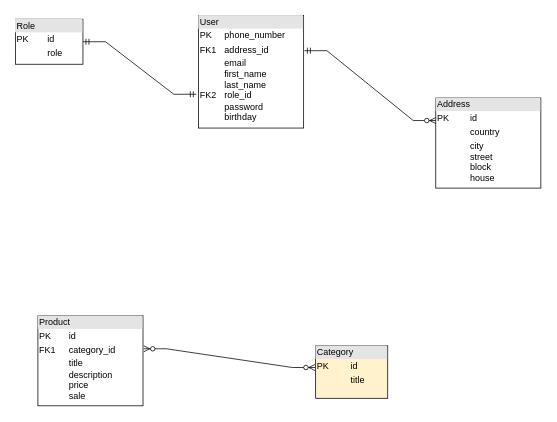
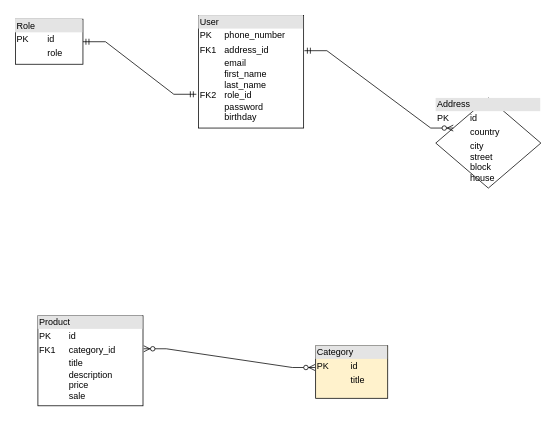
node "Address PK id country city street block house": shape rectangle -> diamond
